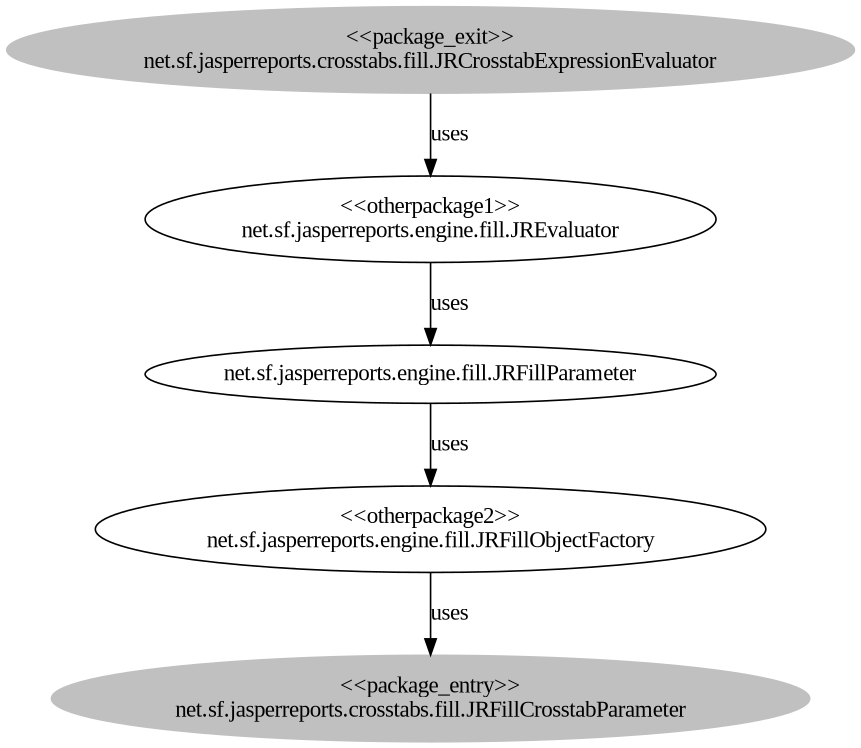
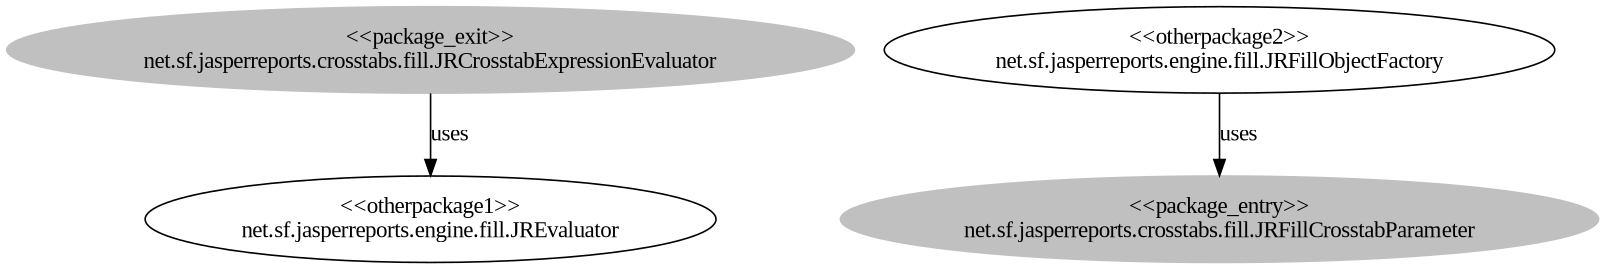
node "net.sf.jasperreports.engine.fill.JRFillParameter": removed
